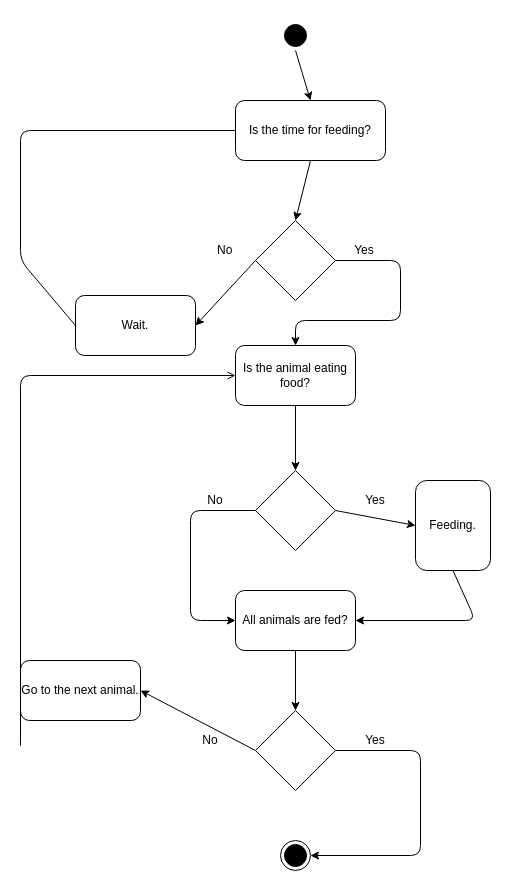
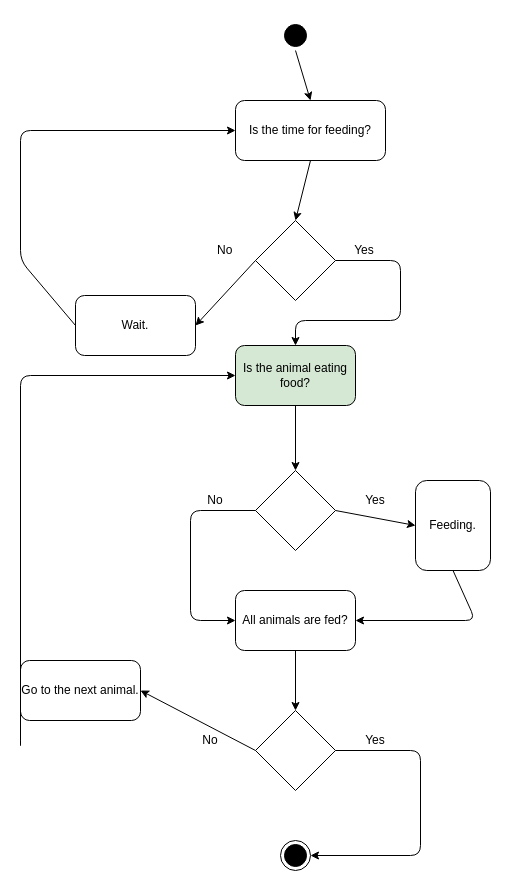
edge "Is the time for feeding?" -- "Wait.": arrowhead none -> classic
edge "Go to the next animal." -> "Is the animal eating food?": arrowhead open -> classic
node "Is the animal eating food?": fillcolor #ffffff -> #d5e8d4
